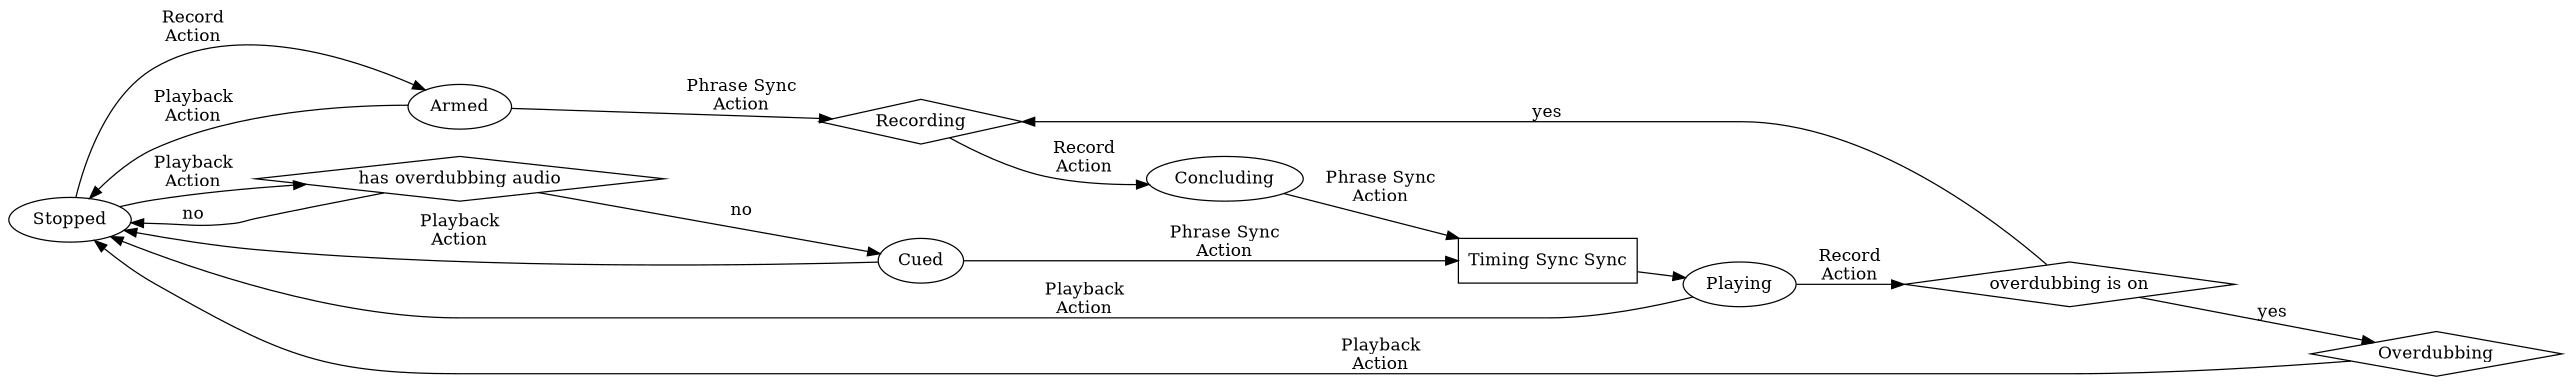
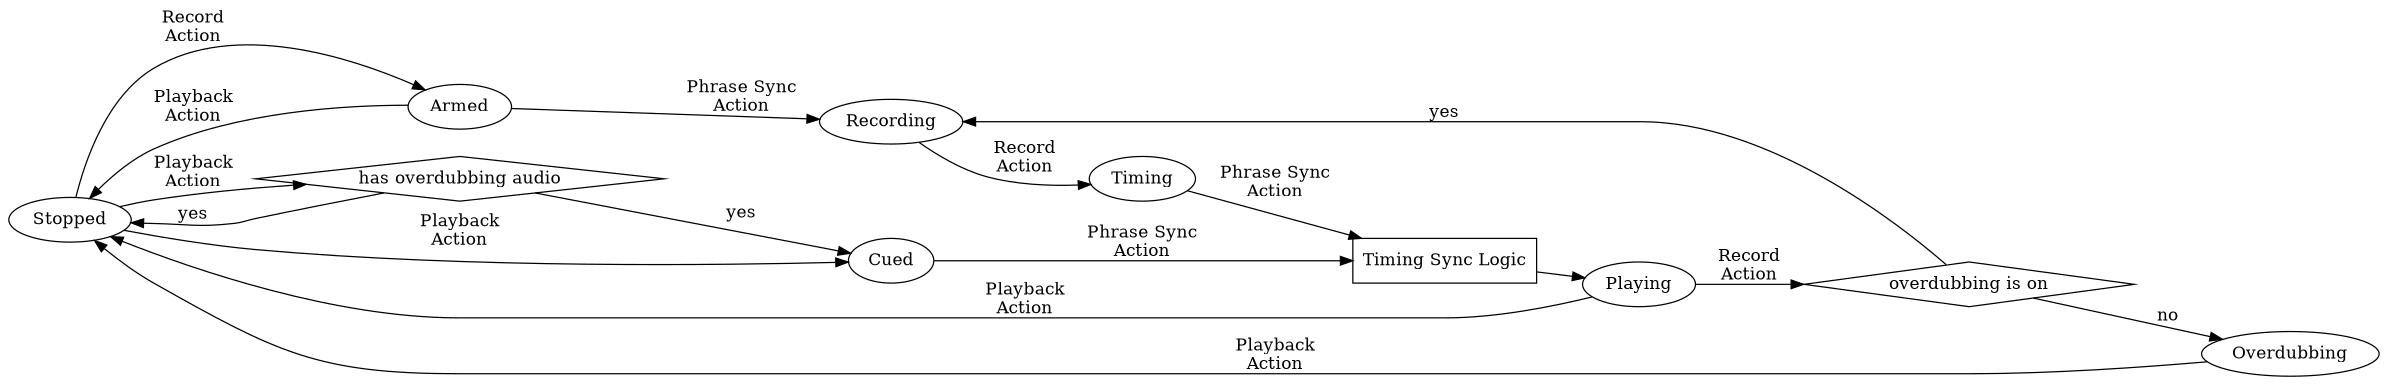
node "Recording": shape diamond -> ellipse
node "Concluding": label "Concluding" -> "Timing"
edge "has overdubbing audio" -> "Cued": label "no" -> "yes"
edge "has overdubbing audio" -> "Stopped": label "no" -> "yes"
node "Timing Sync Sync": label "Timing Sync Sync" -> "Timing Sync Logic"
edge "Cued" -> "Stopped": reversed
edge "overdubbing is on" -> "Overdubbing": label "yes" -> "no"
node "Overdubbing": shape diamond -> ellipse
